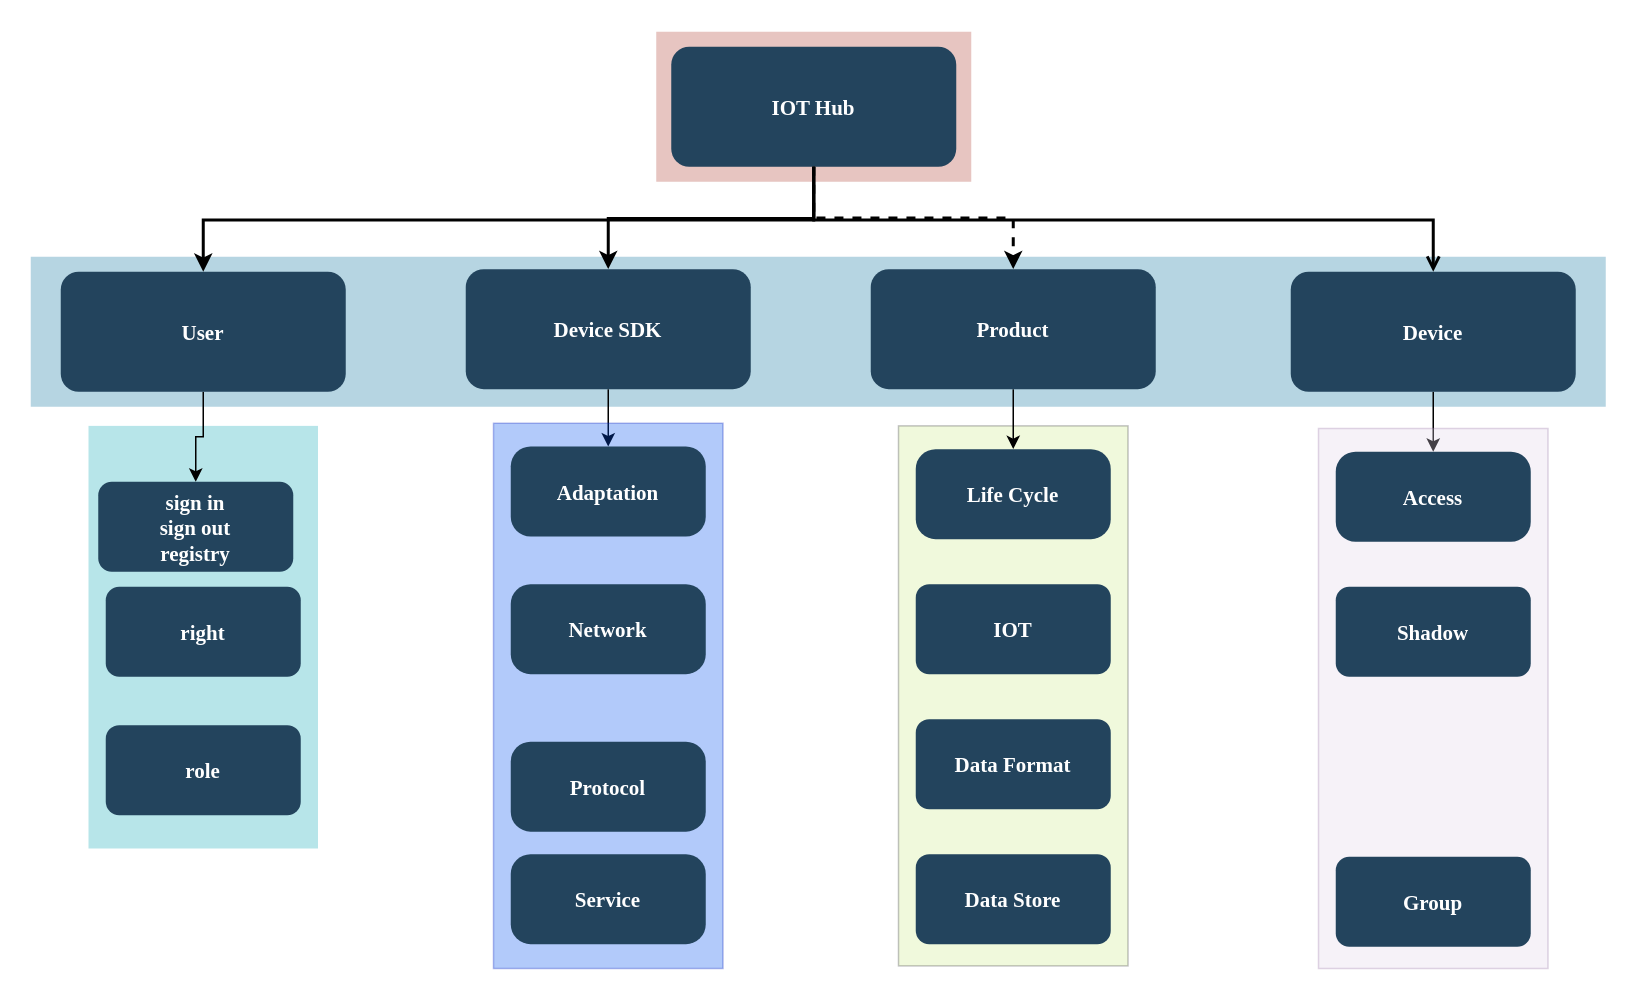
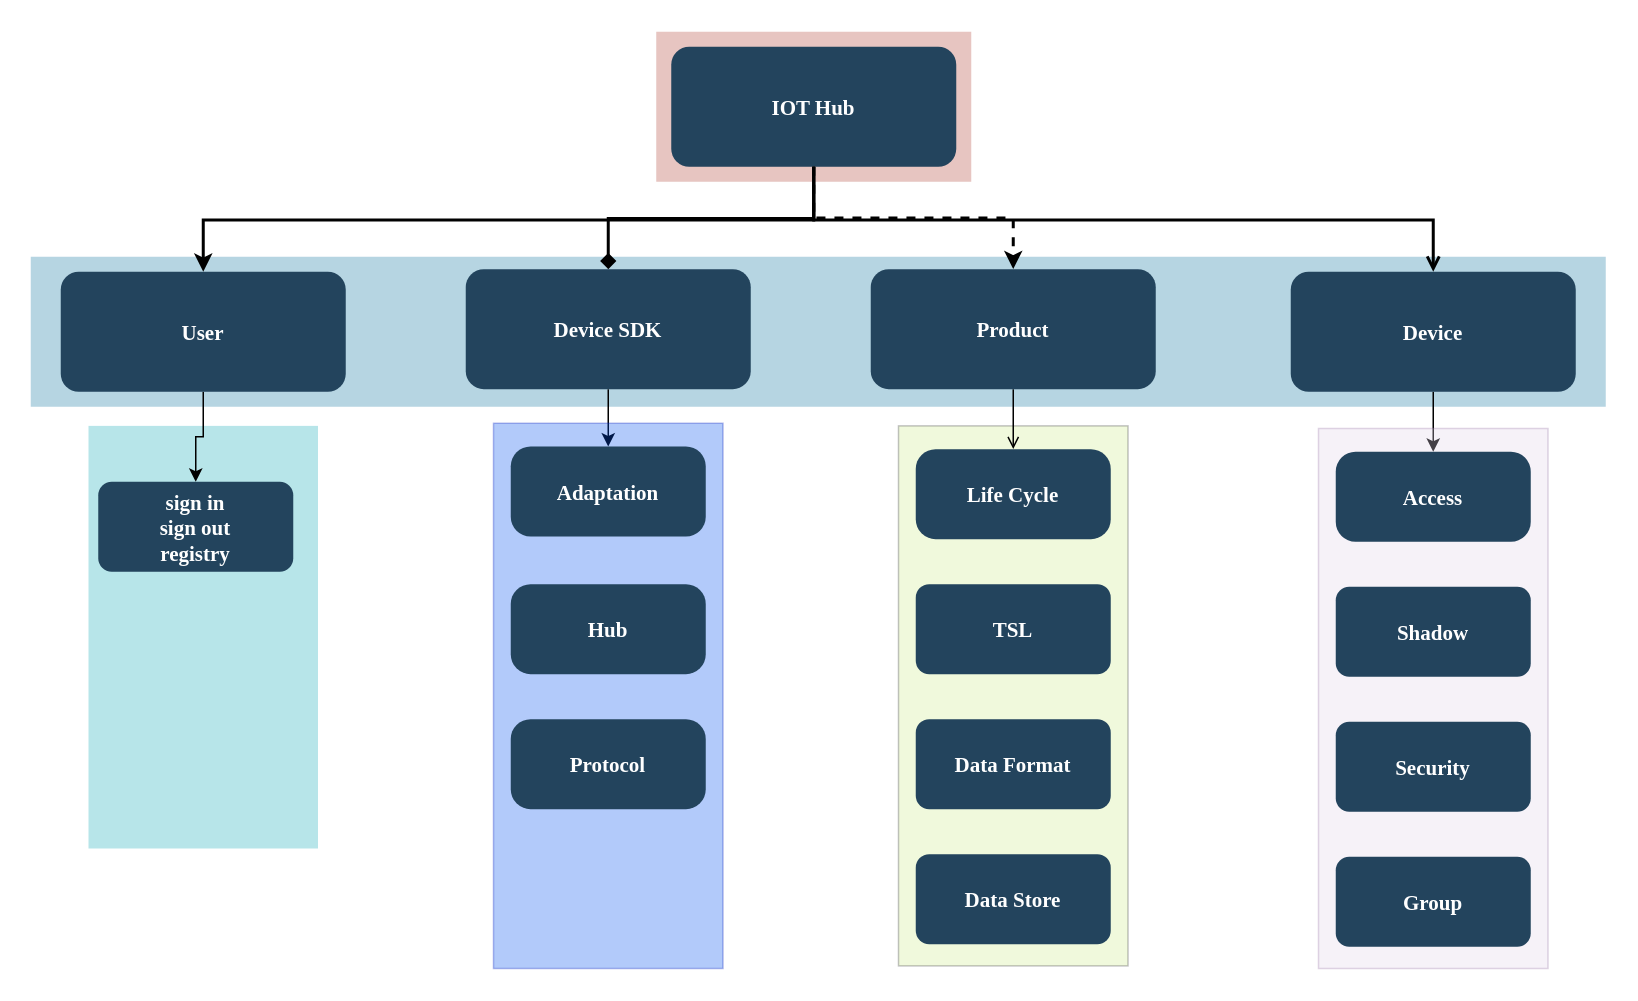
edge "IOT Hub" -> "Device SDK": arrowhead classic -> diamond
edge "Product" -> "Life Cycle": arrowhead classic -> open
node "Network": label "Network" -> "Hub"
node "IOT": label "IOT" -> "TSL"
node "right": removed
node "Security": added
node "role": removed
node "Protocol": moved (608, 786) -> (608, 764)
node "Service": removed
